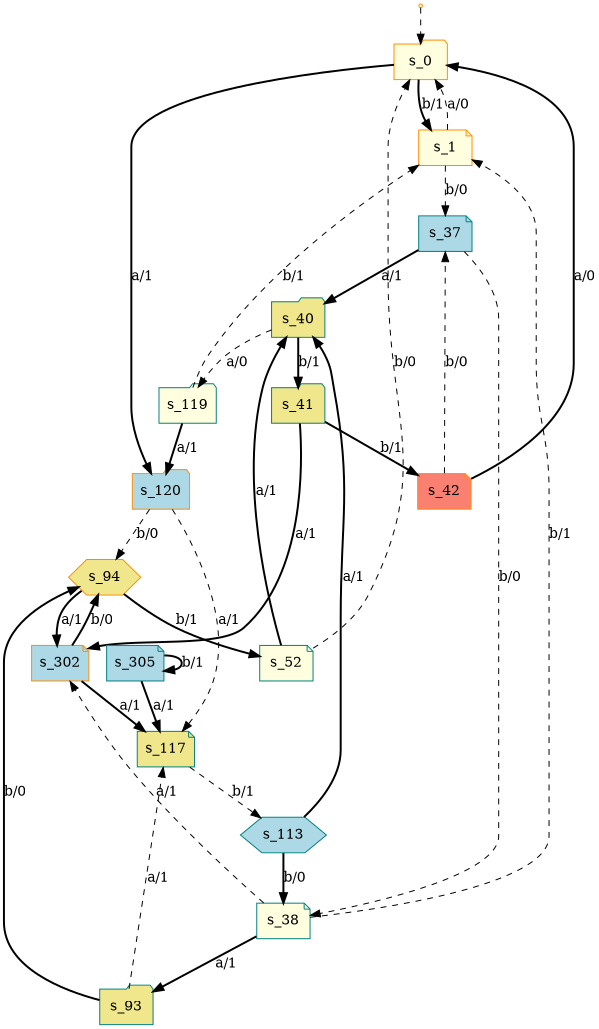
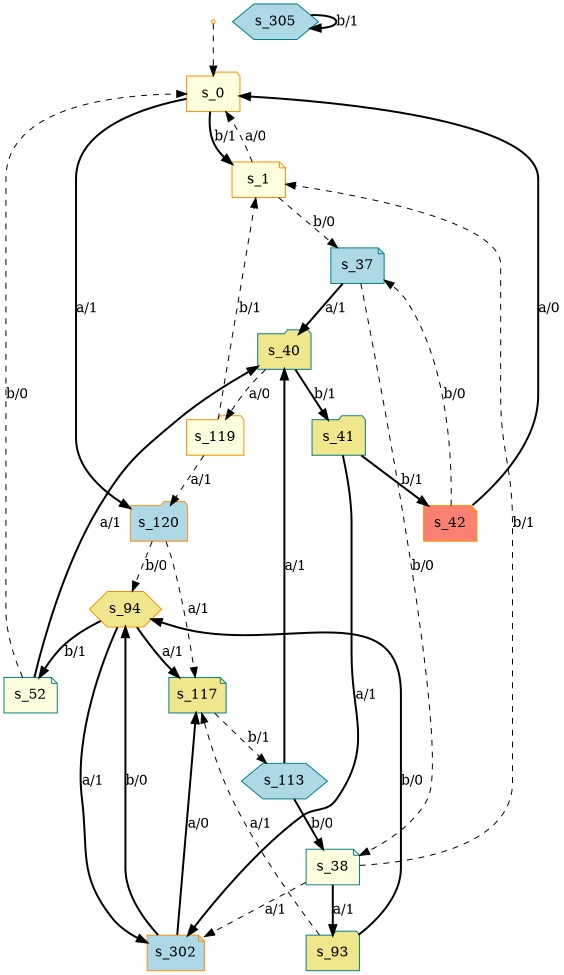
node "s_119": color teal -> darkorange
edge "s_119" -> "s_120": style bold -> dashed
node "s_305": shape note -> hexagon
edge "s_305" -> "s_117": now "s_94" -> "s_117"
edge "s_302" -> "s_117": label "a/1" -> "a/0"
